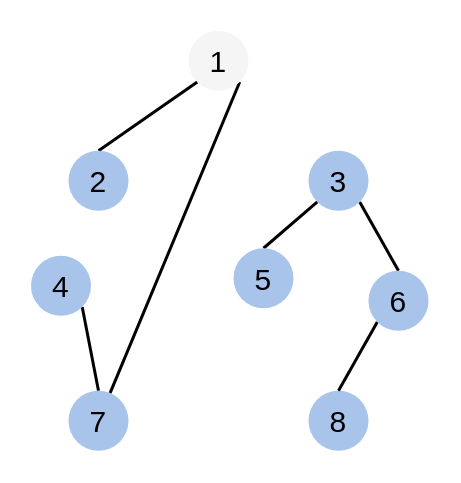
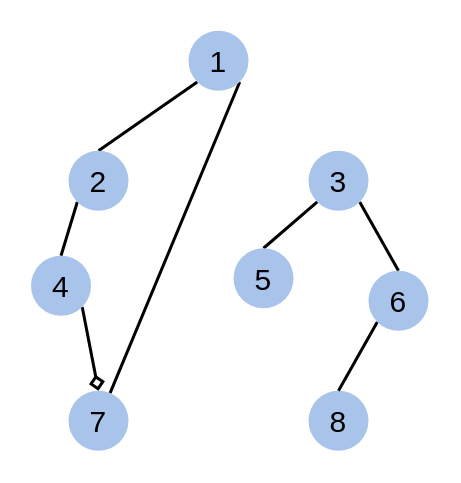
node "1": fillcolor #f5f5f5 -> #a9c4eb
edge "2" -- "4": added
edge "4" -- "7": arrowhead none -> diamond
